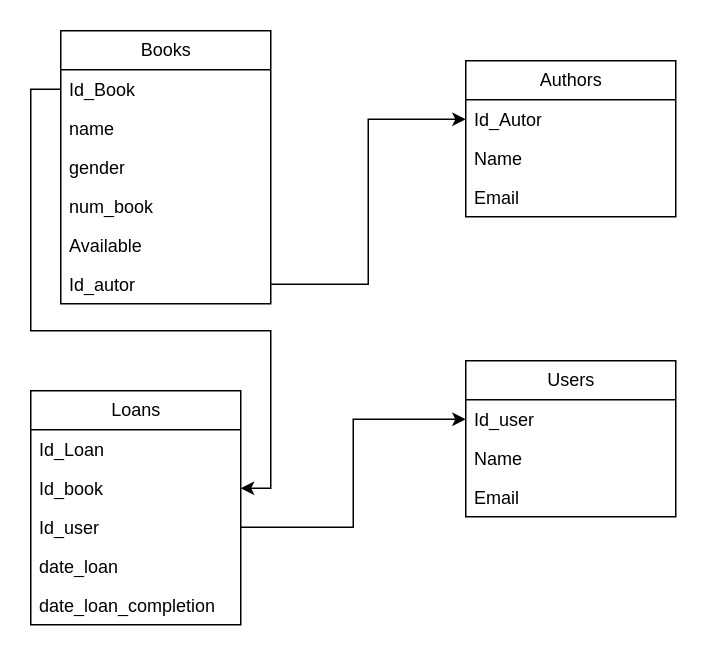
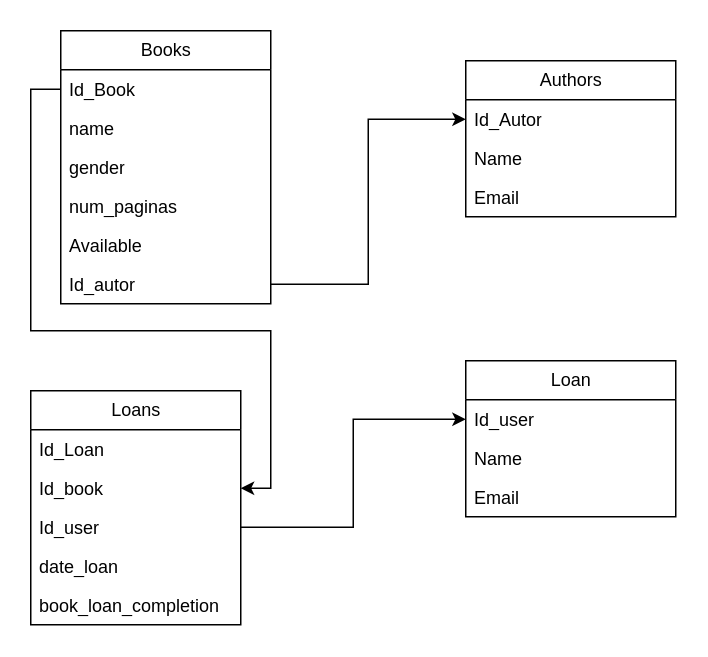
node "num_book": label "num_book" -> "num_paginas"
node "Users": label "Users" -> "Loan"
node "date_loan_completion": label "date_loan_completion" -> "book_loan_completion"
